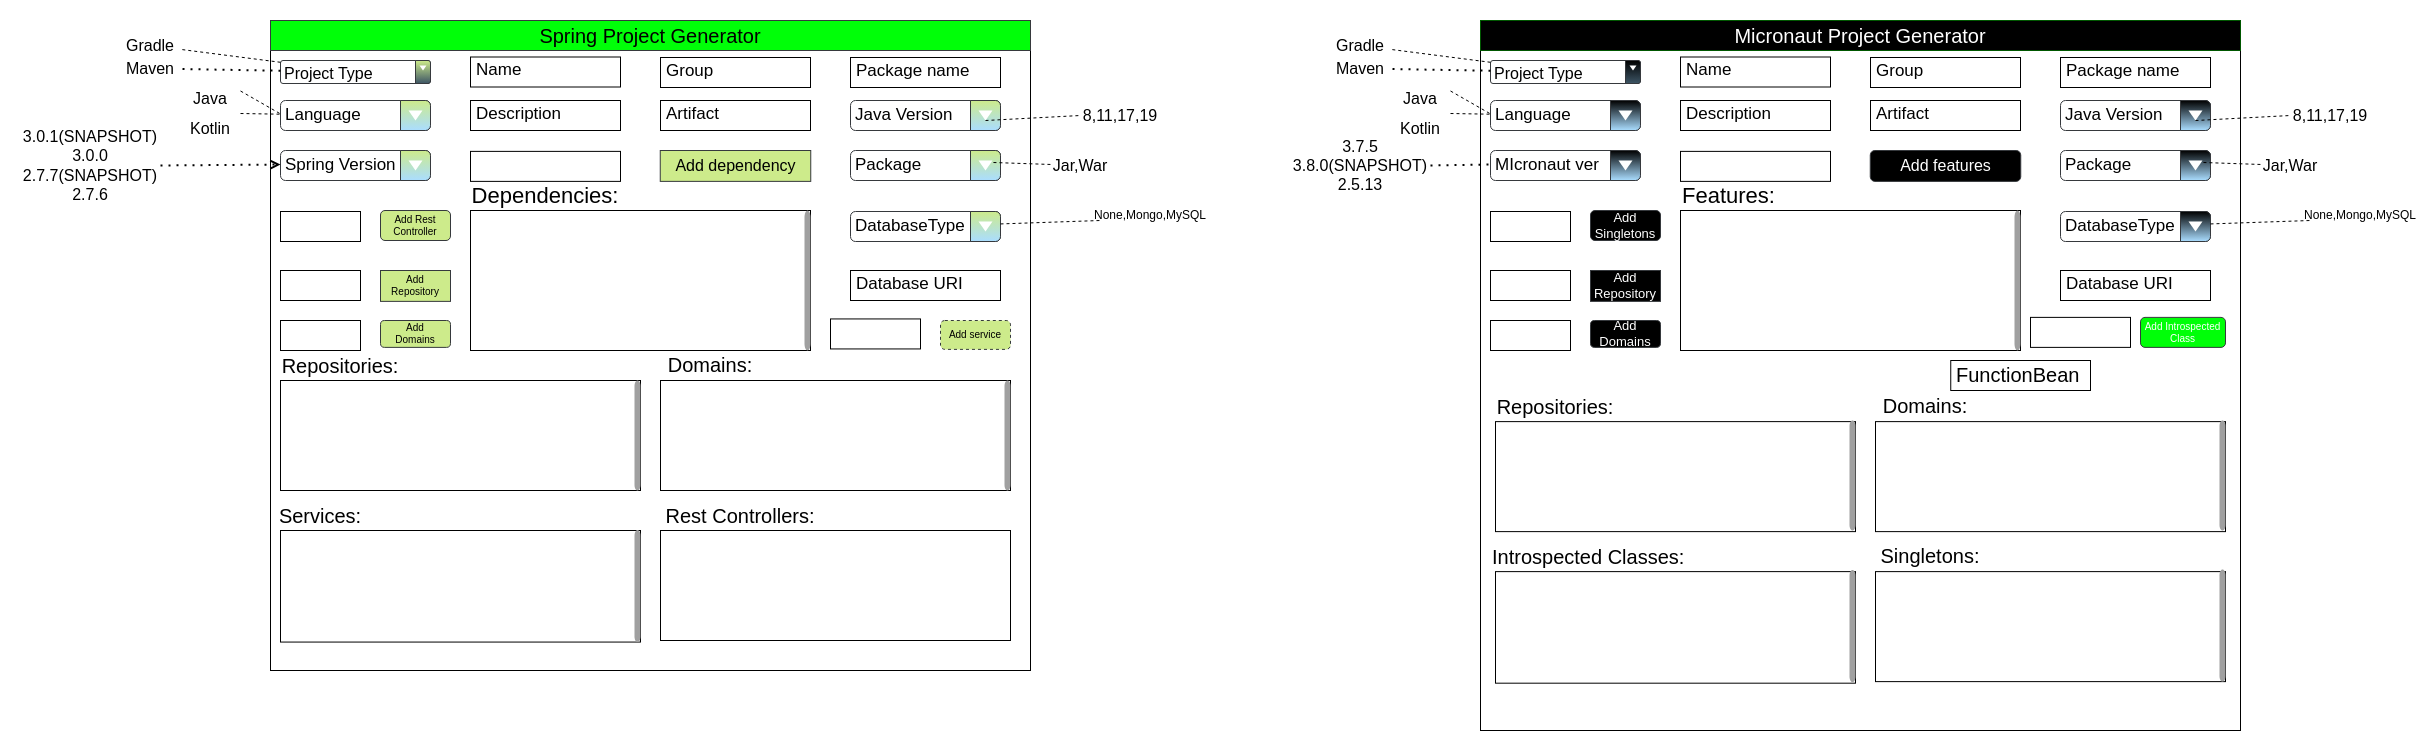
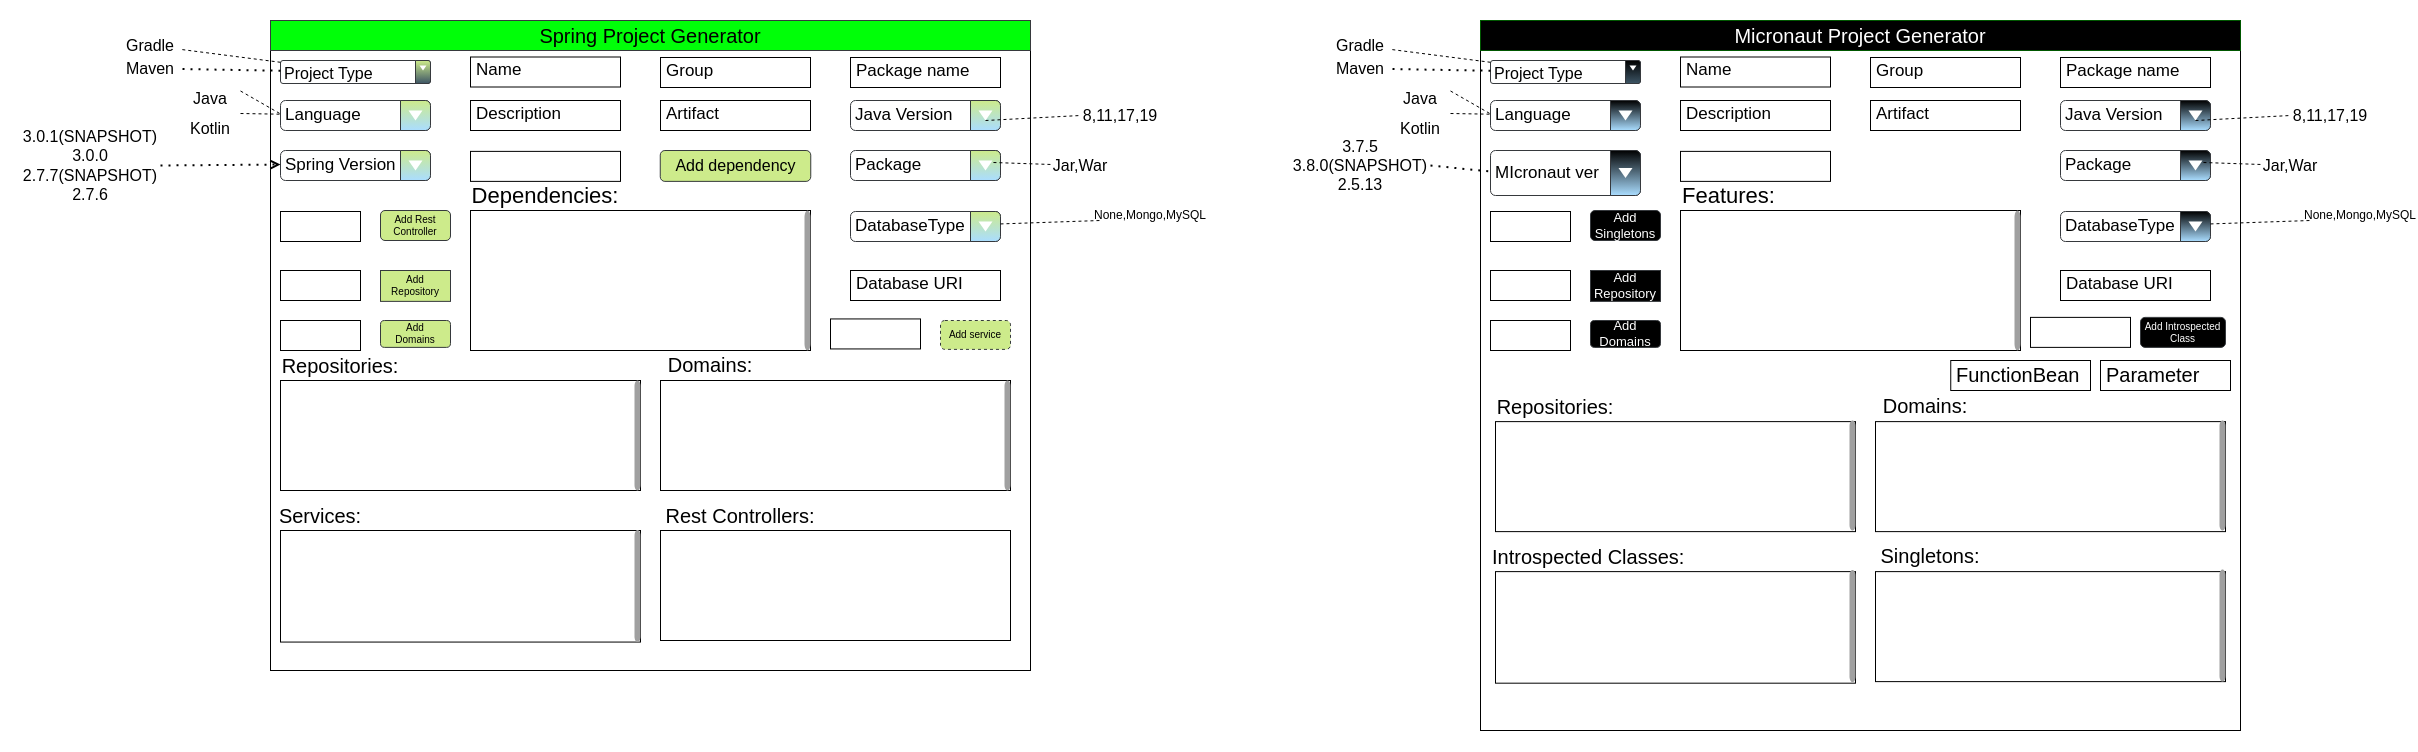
node "Add dependency": shape rectangle -> rounded rectangle
node "MIcronaut ver": size 150x30 -> 150x45
node "Add features": removed
node "Add Introspected Class": fillcolor #00ff08 -> #000000
node "Parameter": added
